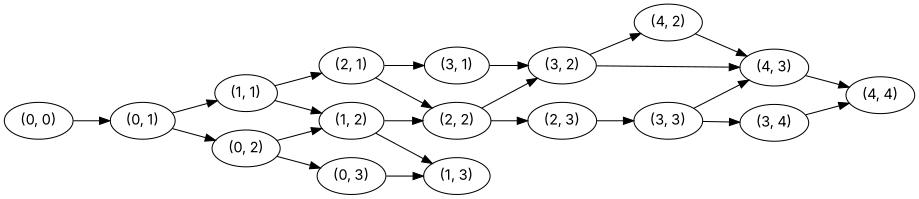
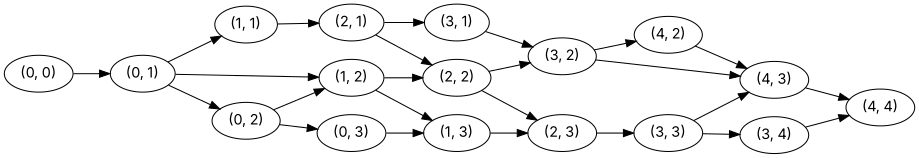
edge "(1, 1)" -> "(1, 2)": now "(0, 1)" -> "(1, 2)"
edge "(1, 3)" -> "(2, 3)": added
